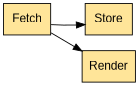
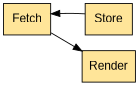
edge "Fetch" -> "Store": reversed
